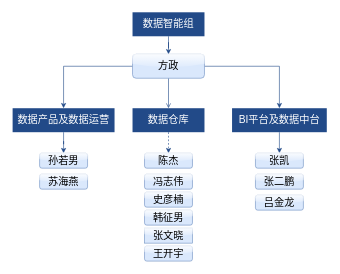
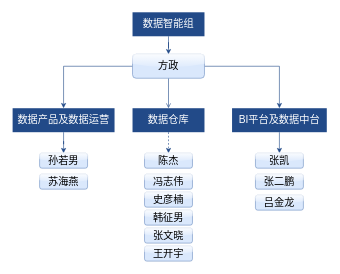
node "张文晓": shape rectangle -> rounded rectangle
